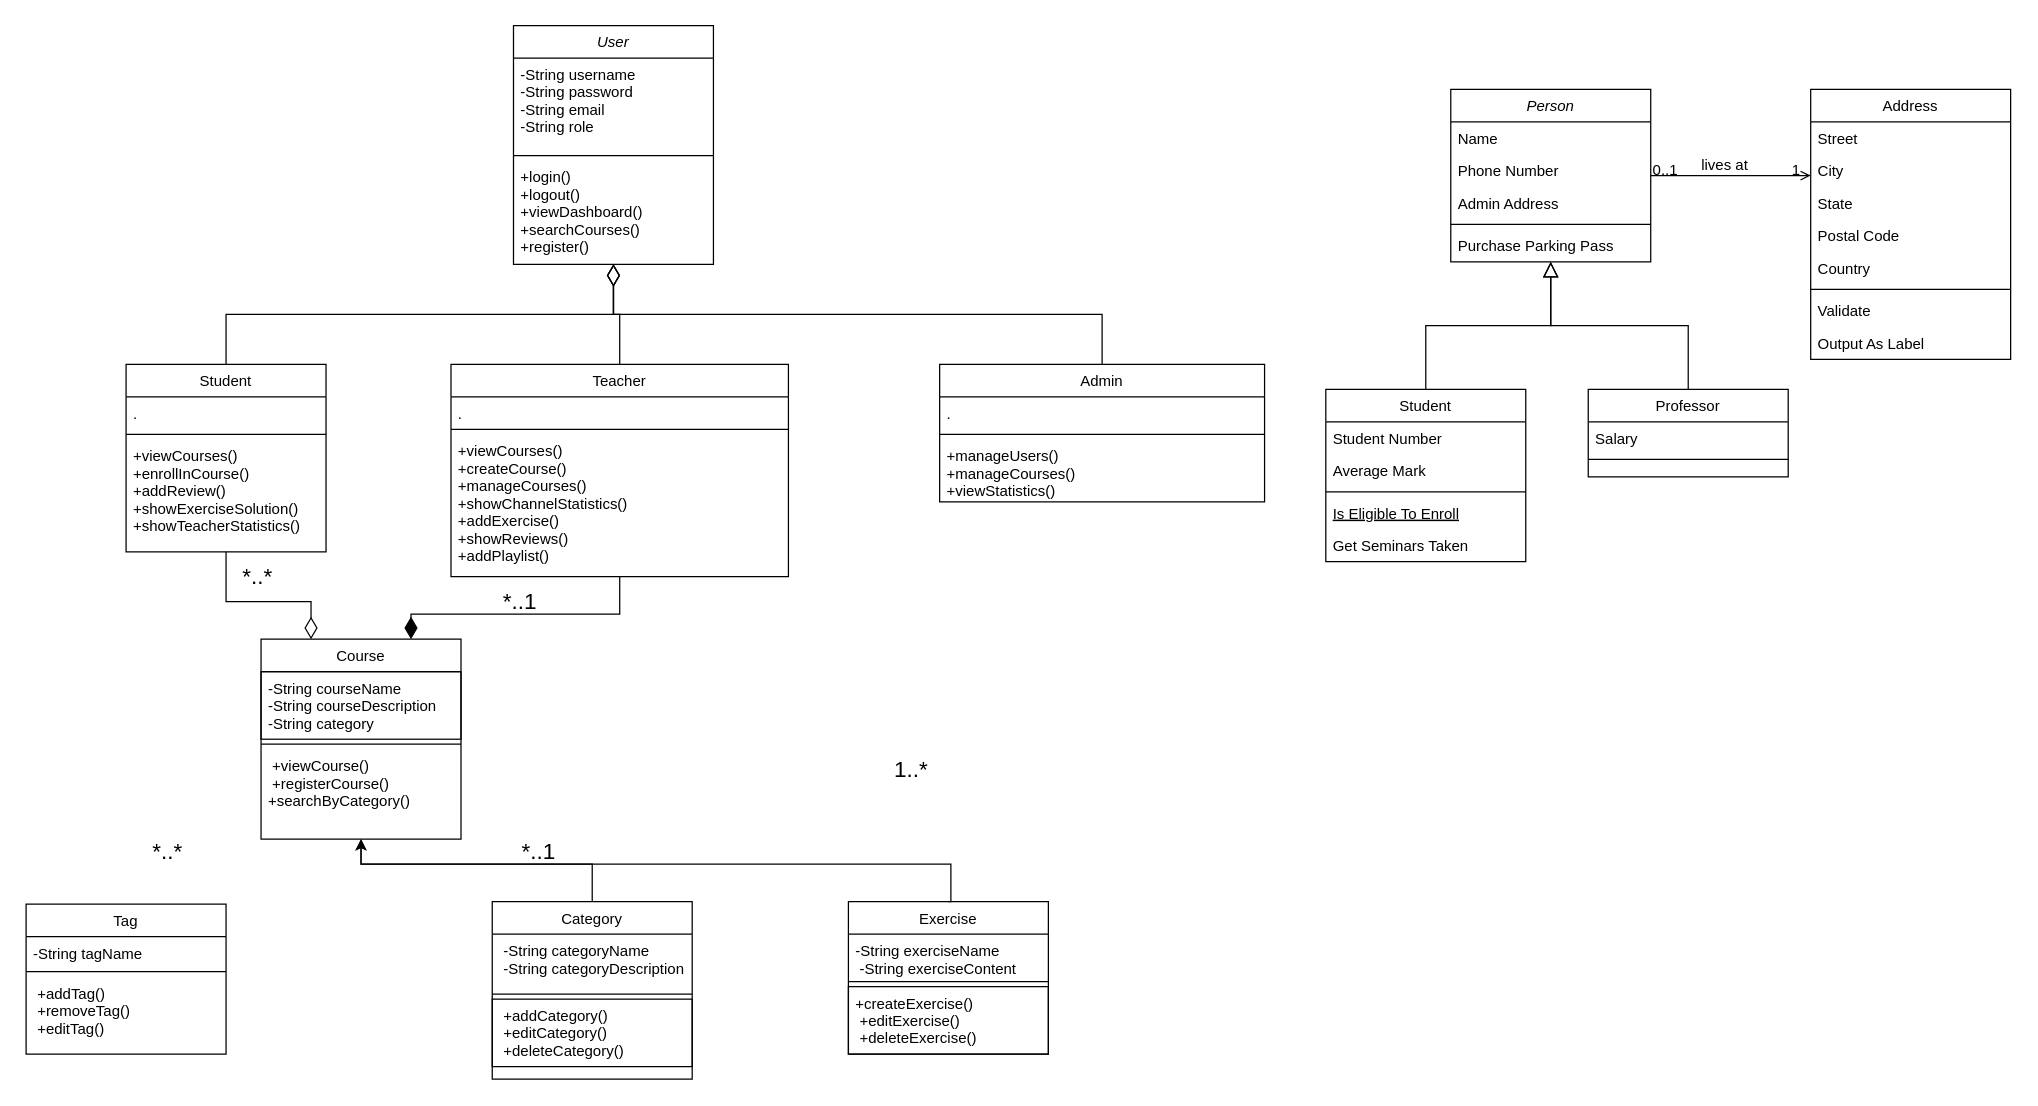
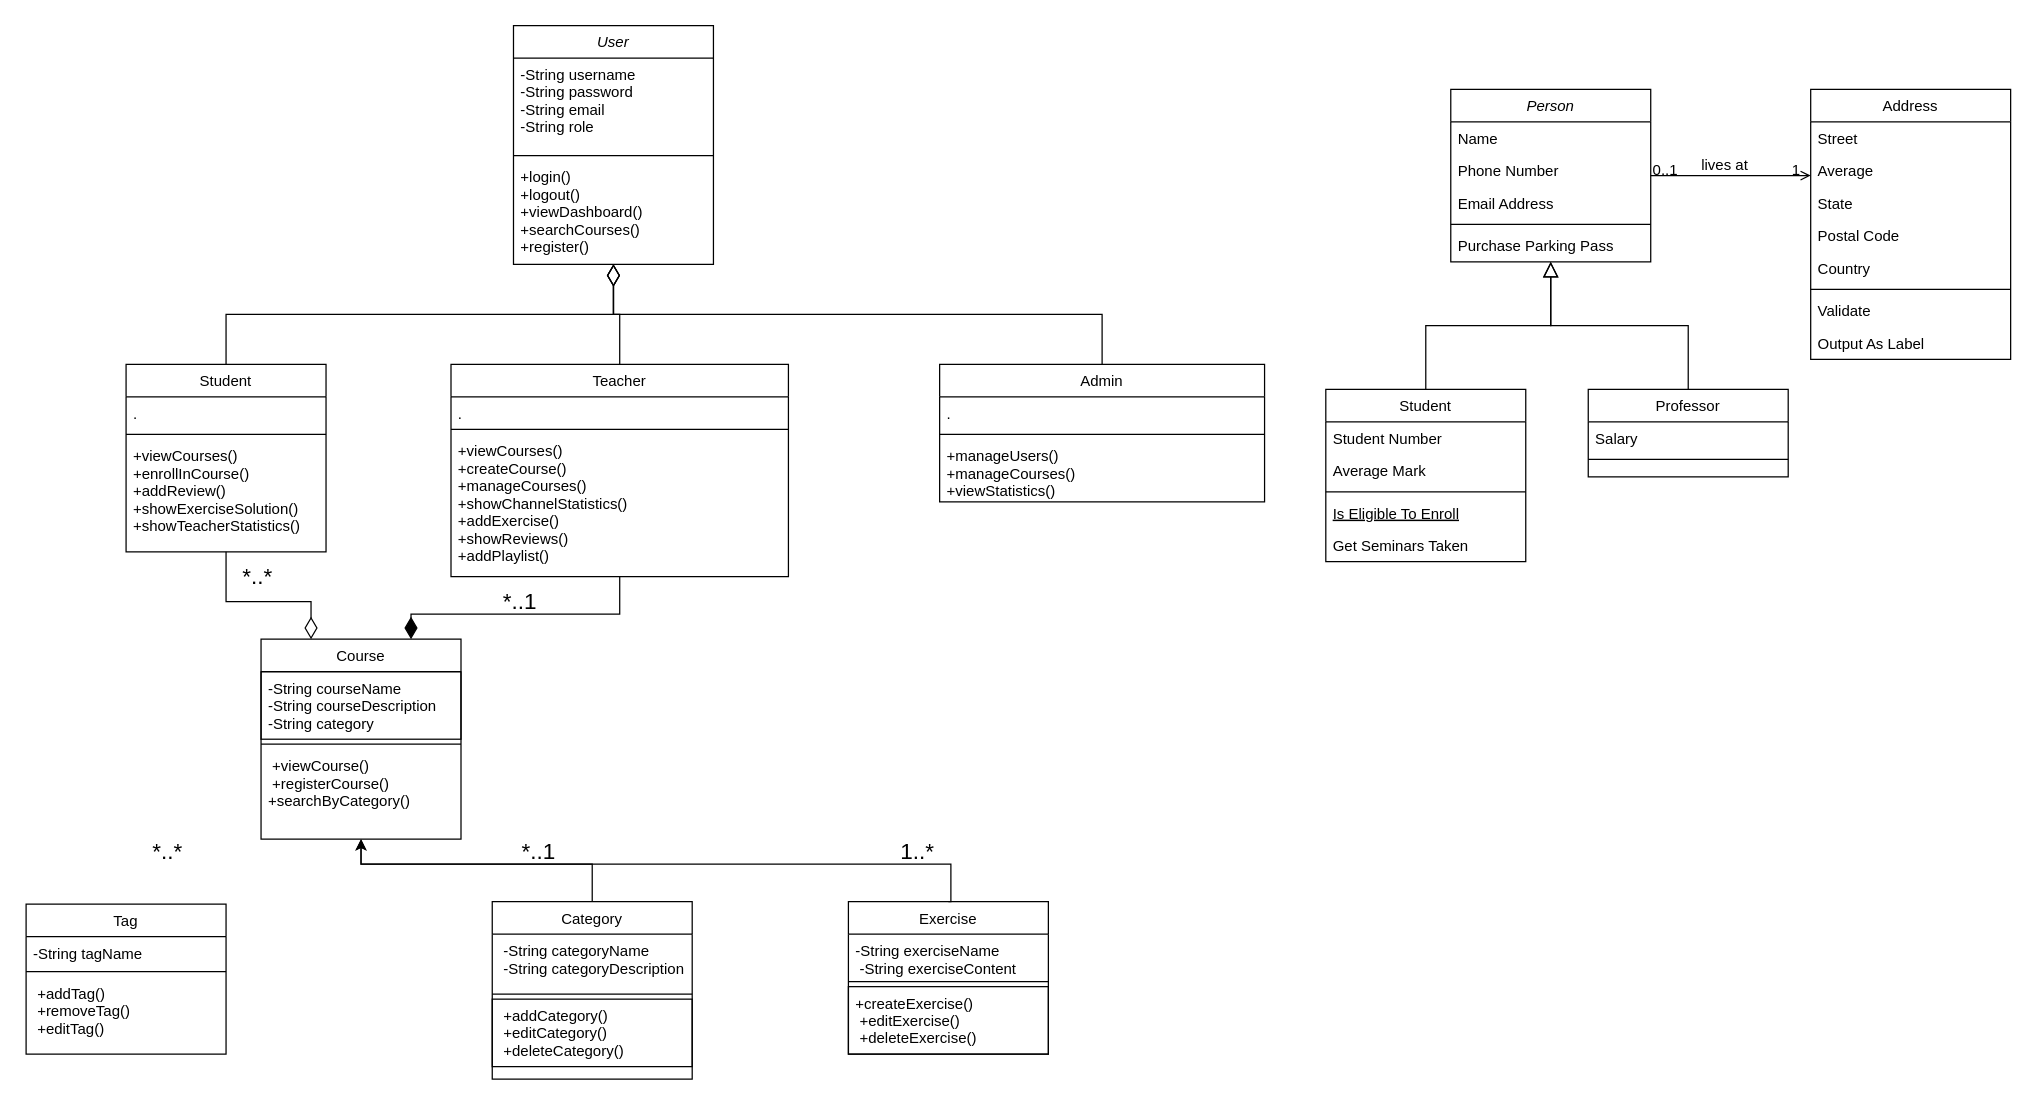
node "City": label "City" -> "Average"
node "Admin Address": label "Admin Address" -> "Email Address"
node "1..*": moved (911, 771) -> (917, 852)
